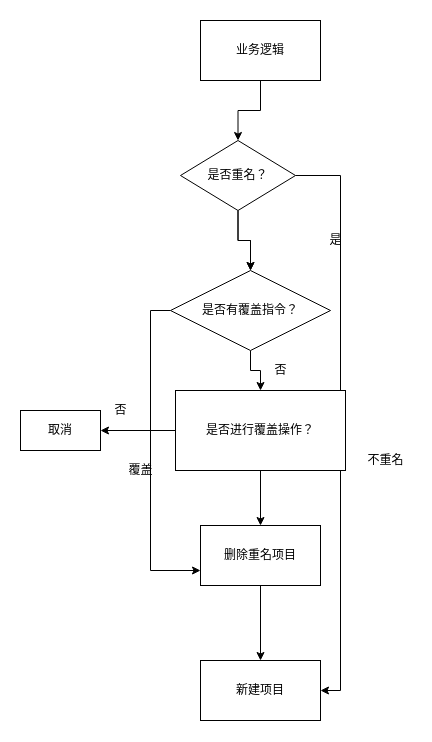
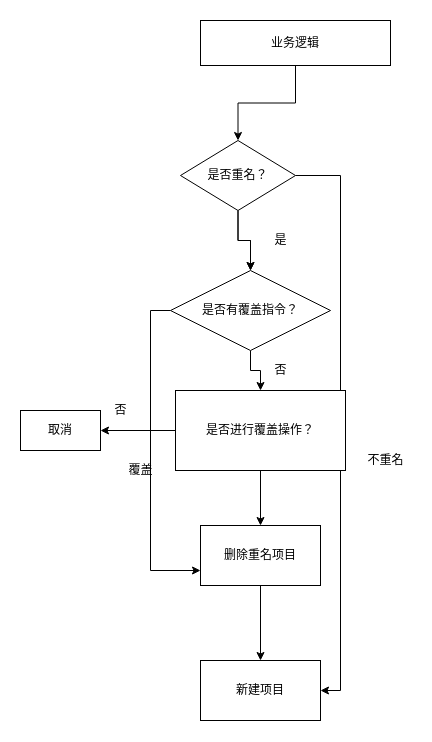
node "业务逻辑": size 120x60 -> 190x45
node "是": moved (336, 241) -> (281, 241)
